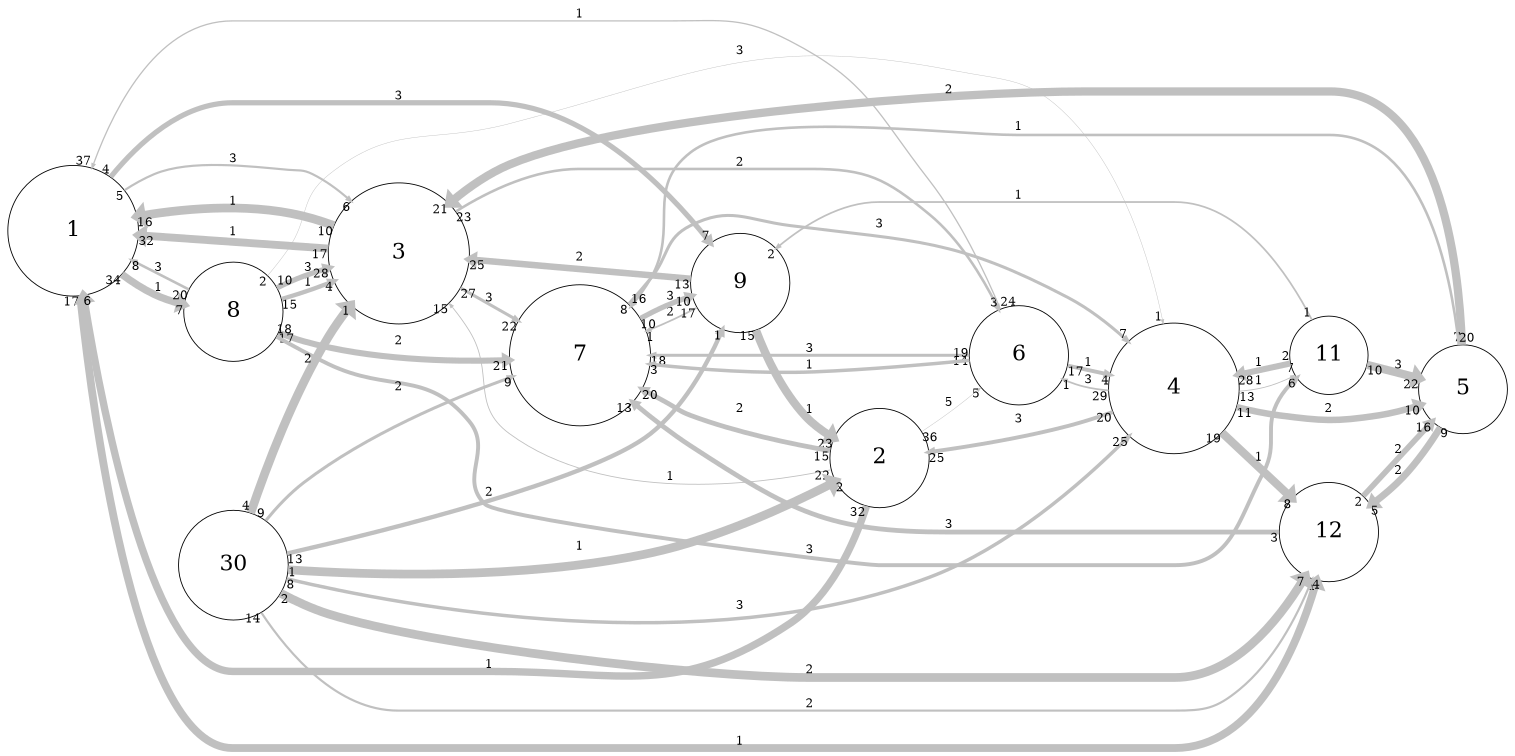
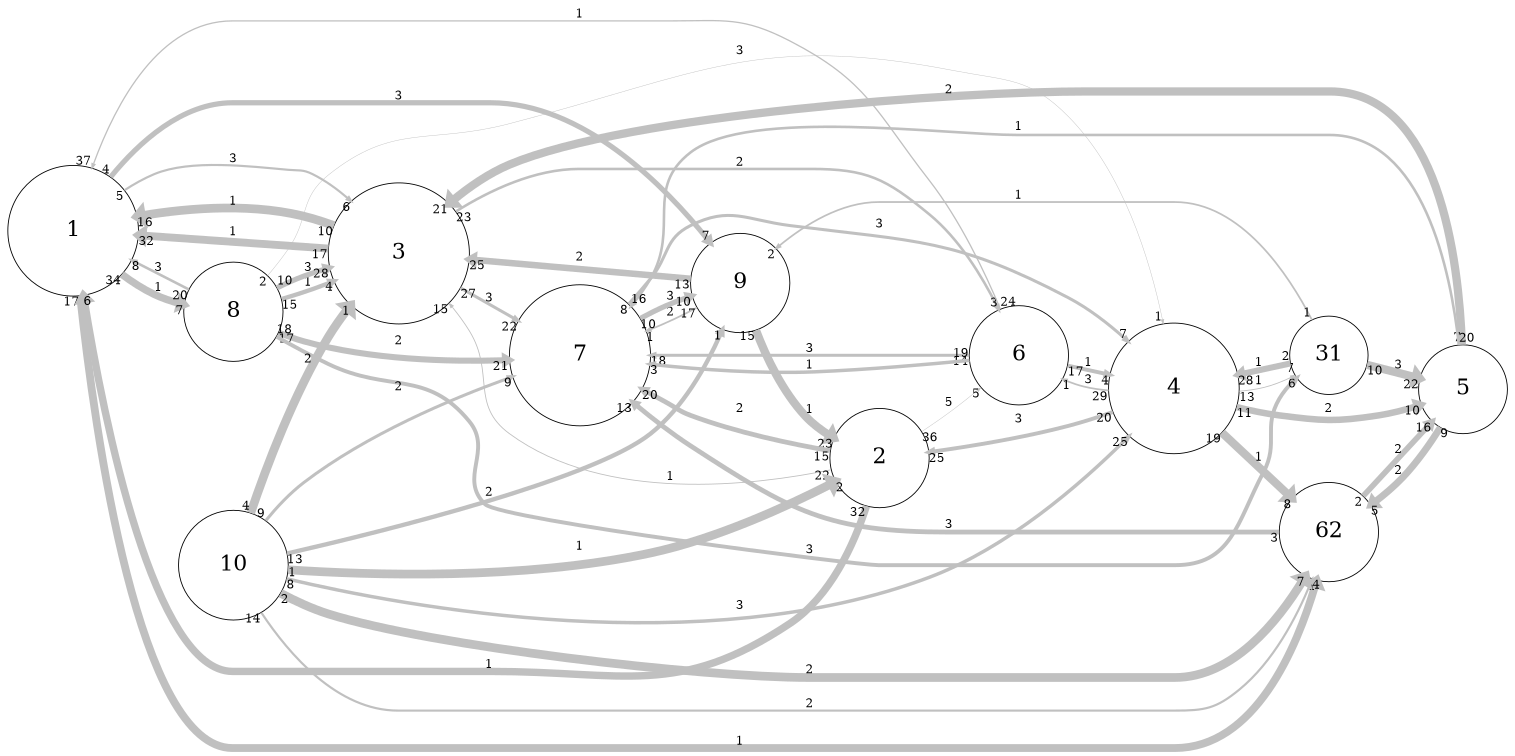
node "11": label "11" -> "31"
node "12": label "12" -> "62"
node "30": label "30" -> "10"
